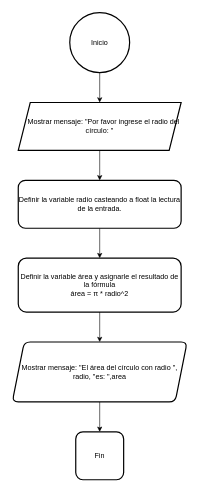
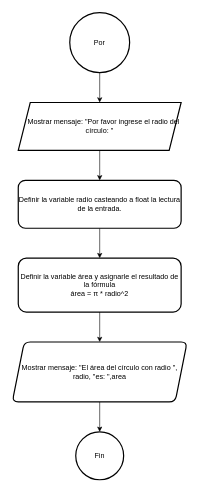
node "Inicio": label "Inicio" -> "Por"
node "Fin": shape rounded rectangle -> ellipse
